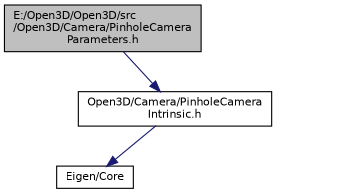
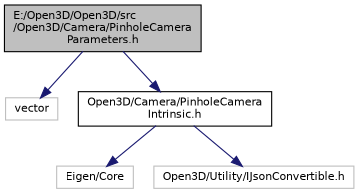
node "vector": added
node "Eigen/Core": color black -> grey75
node "Open3D/Utility/IJsonConvertible.h": added
